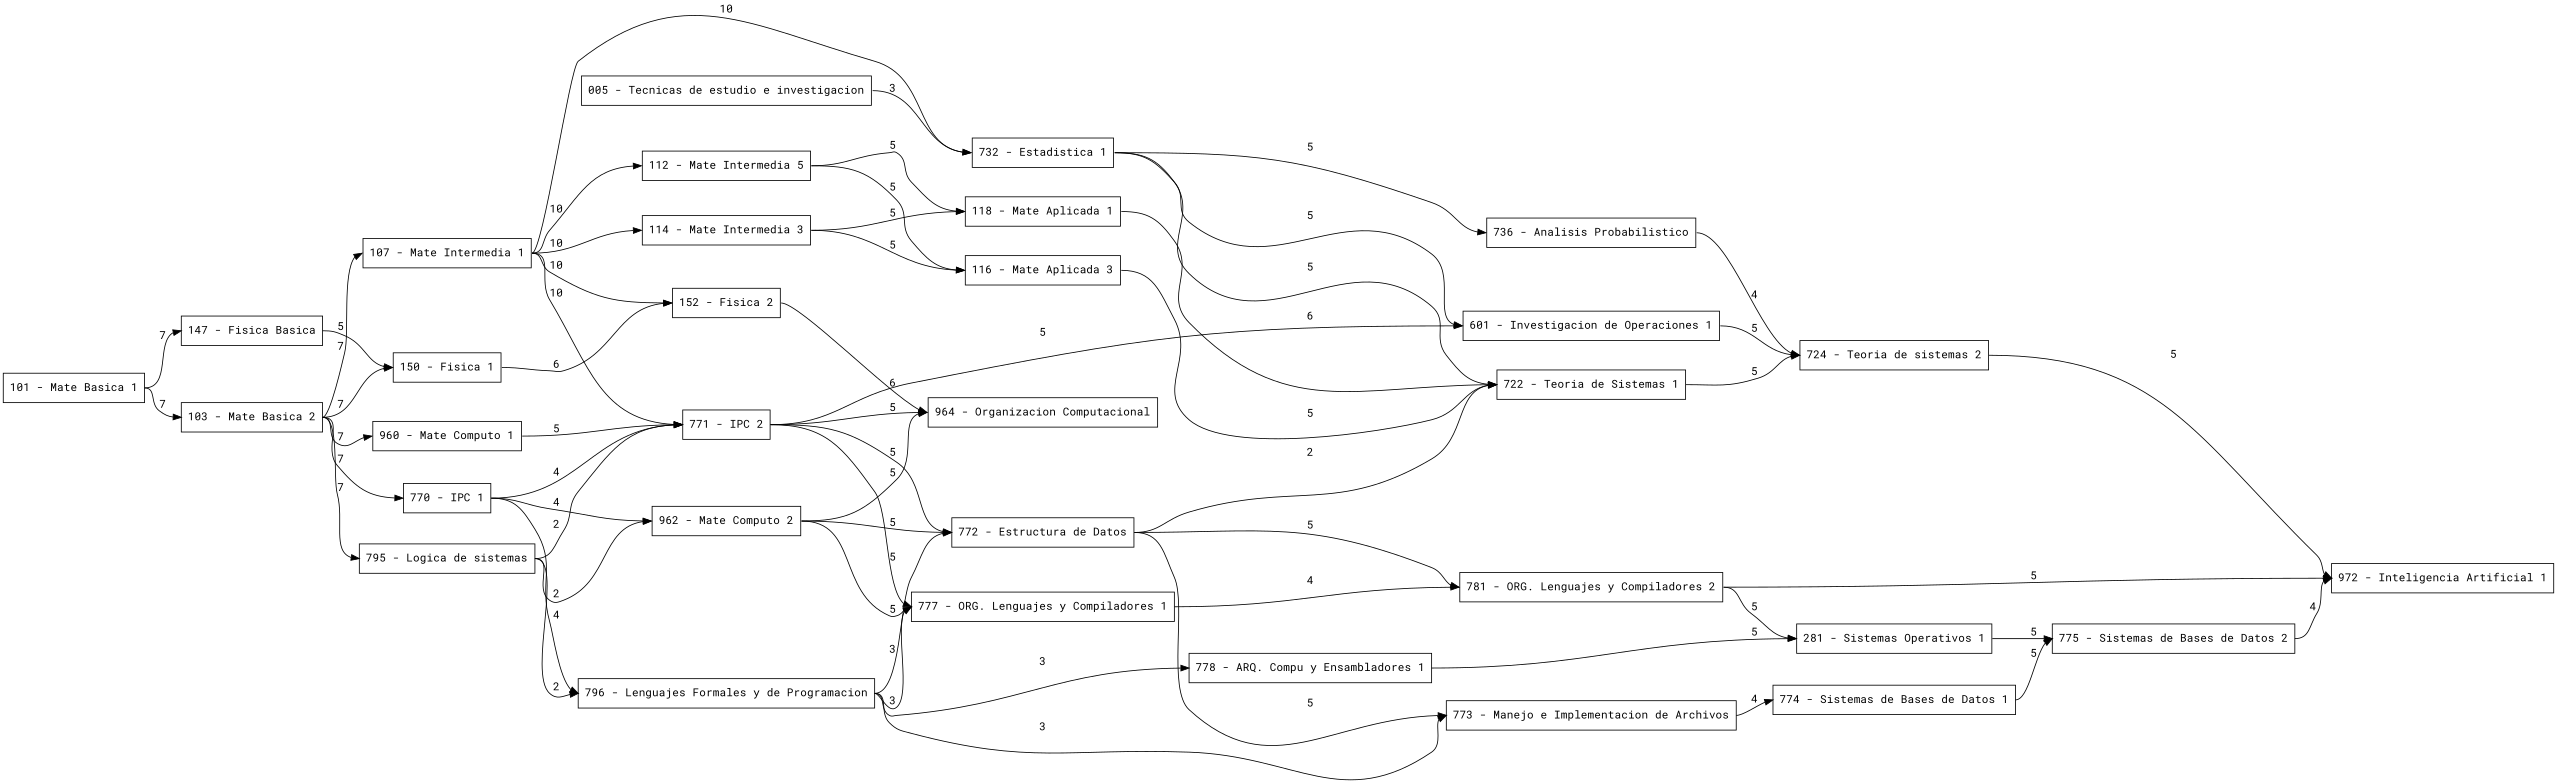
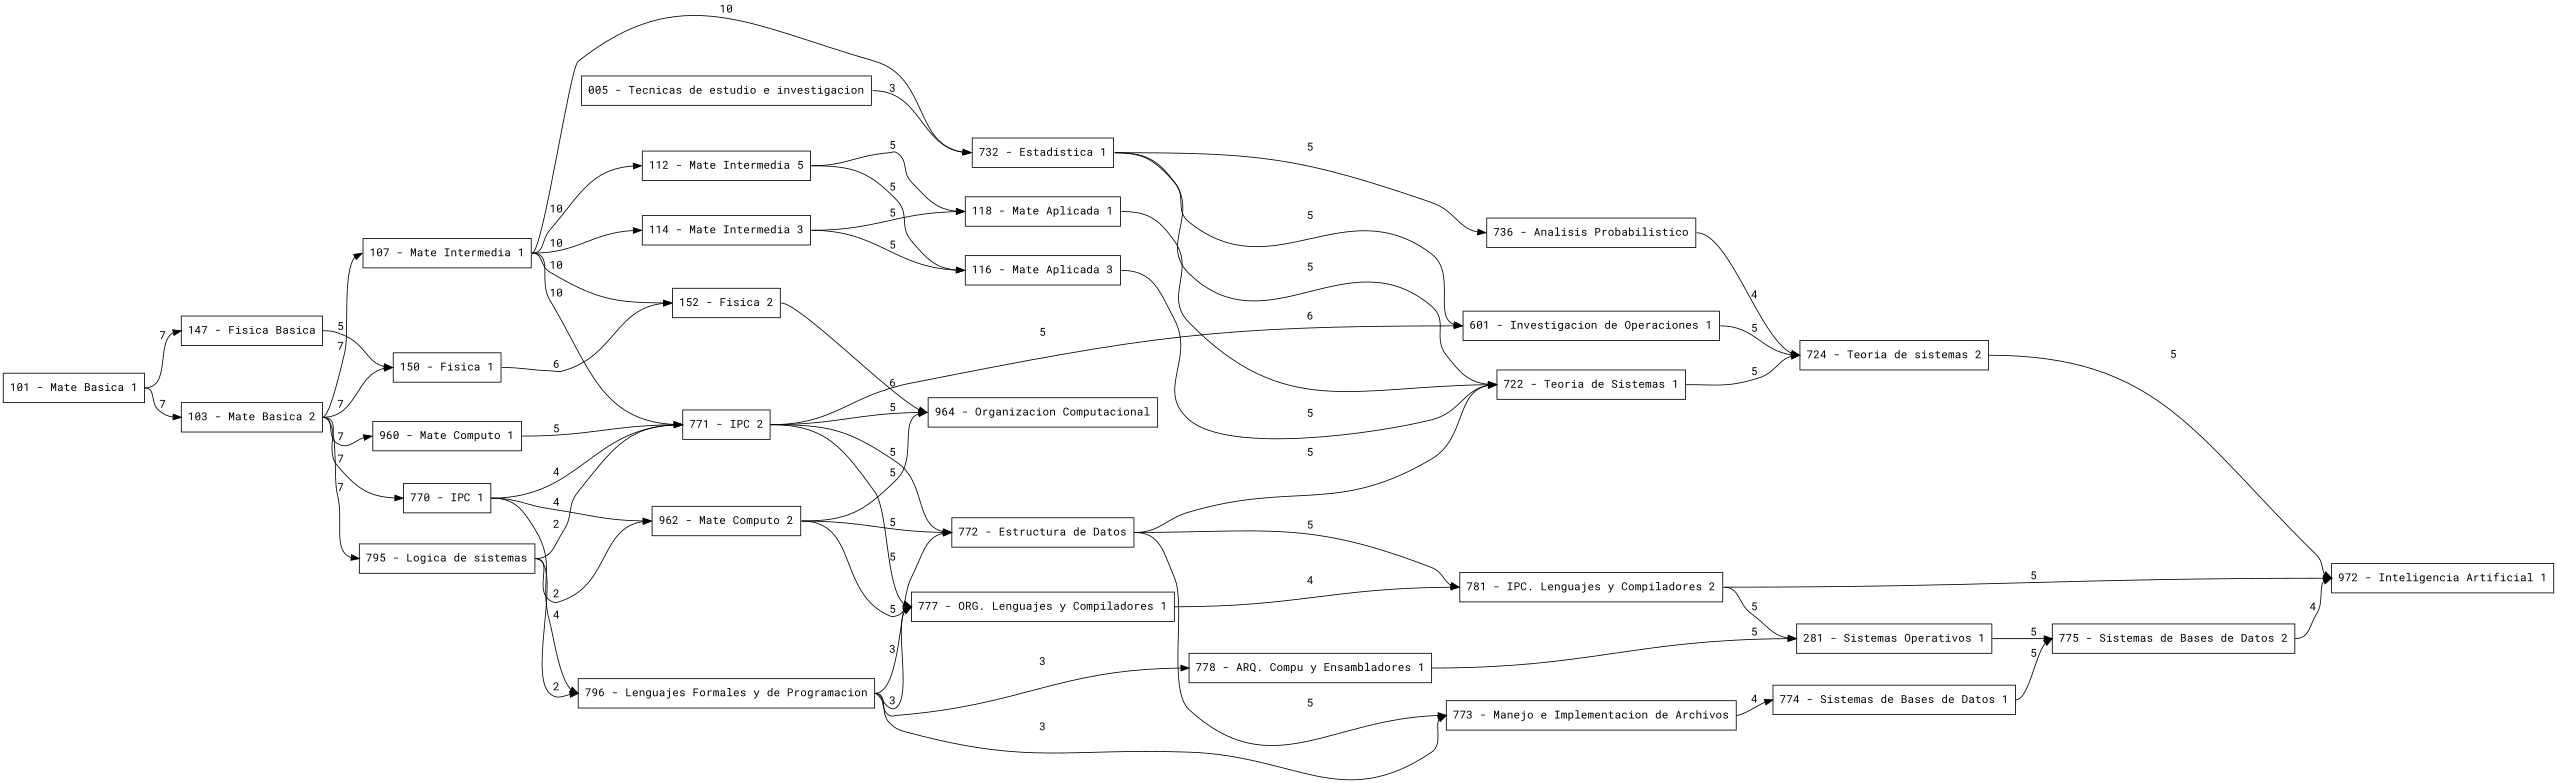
edge "772 - Estructura de Datos" -> "722 - Teoria de Sistemas 1": label "2" -> "5"
node "781 - ORG. Lenguajes y Compiladores 2": label "781 - ORG. Lenguajes y Compiladores 2" -> "781 - IPC. Lenguajes y Compiladores 2"
